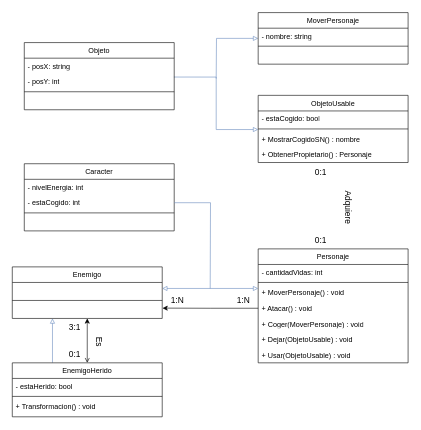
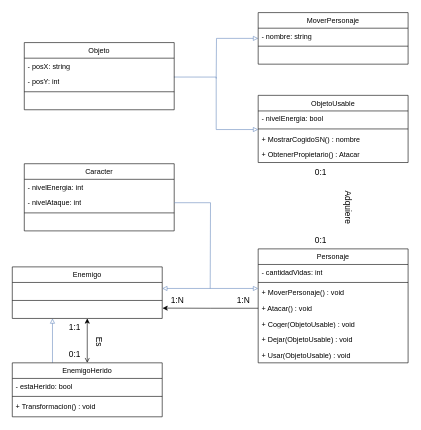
node "- estaCogido: bool": label "- estaCogido: bool" -> "- nivelEnergia: bool"
node "+ ObtenerPropietario() : Personaje": label "+ ObtenerPropietario() : Personaje" -> "+ ObtenerPropietario() : Atacar"
node "- estaCogido: int": label "- estaCogido: int" -> "- nivelAtaque: int"
node "+ Coger(MoverPersonaje) : void": label "+ Coger(MoverPersonaje) : void" -> "+ Coger(ObjetoUsable) : void"
node "3:1": label "3:1" -> "1:1"
